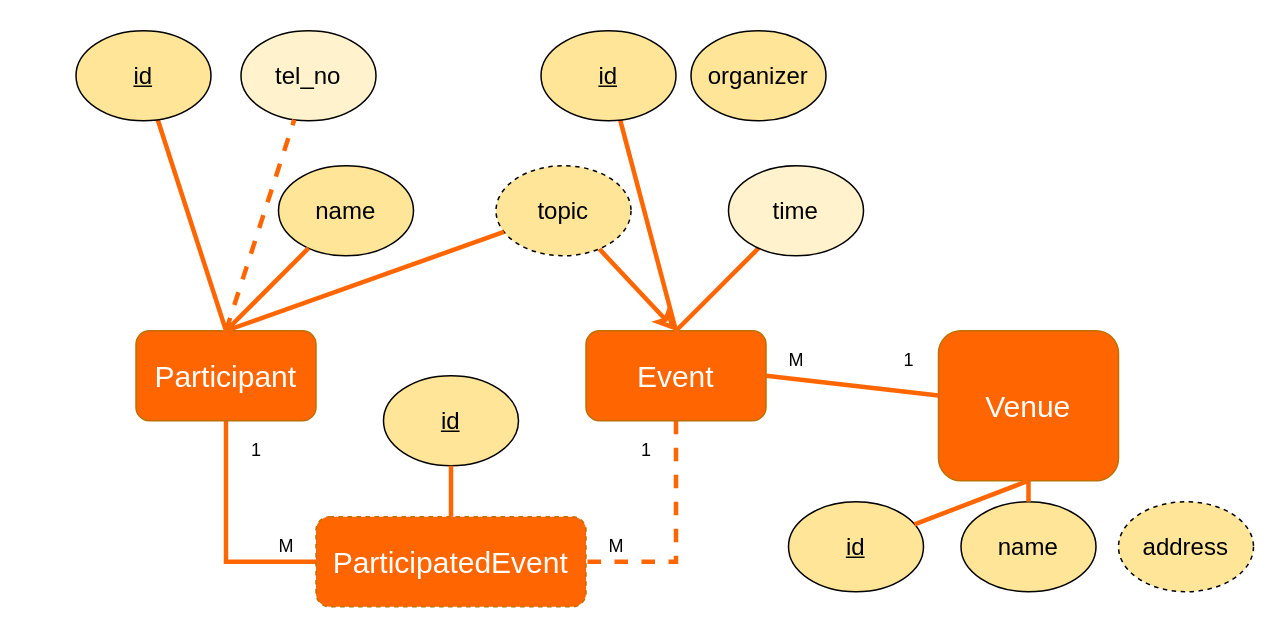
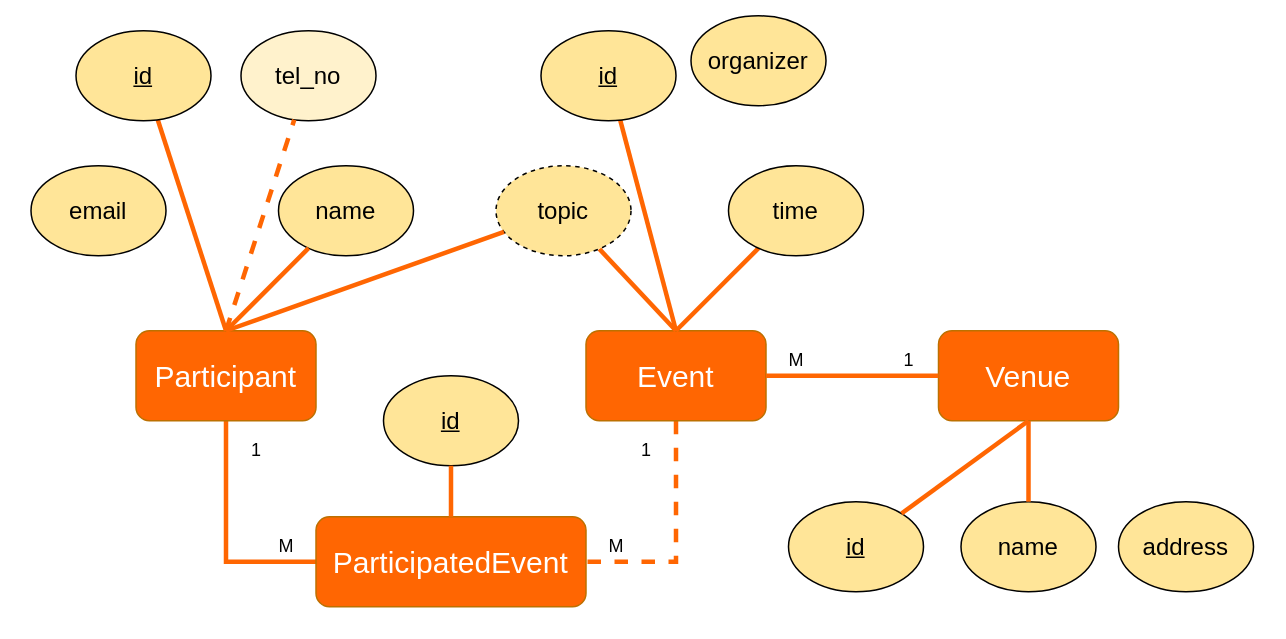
node "organizer": moved (758, 76) -> (758, 61)
node "email": added
node "time": fillcolor #fff2cc -> #ffe598
edge "topic" -> "Event": arrowhead classic -> none
node "Venue": size 180x150 -> 180x90
node "address": style dashed -> solid
node "ParticipatedEvent": style dashed -> solid
